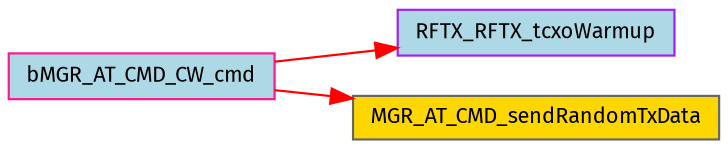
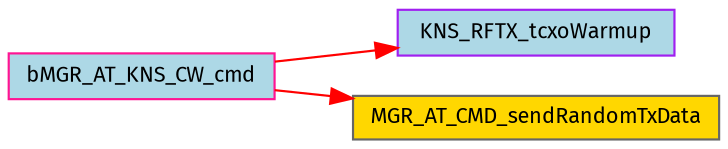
node "RFTX_RFTX_tcxoWarmup": label "RFTX_RFTX_tcxoWarmup" -> "KNS_RFTX_tcxoWarmup"
node "bMGR_AT_CMD_CW_cmd": label "bMGR_AT_CMD_CW_cmd" -> "bMGR_AT_KNS_CW_cmd"
